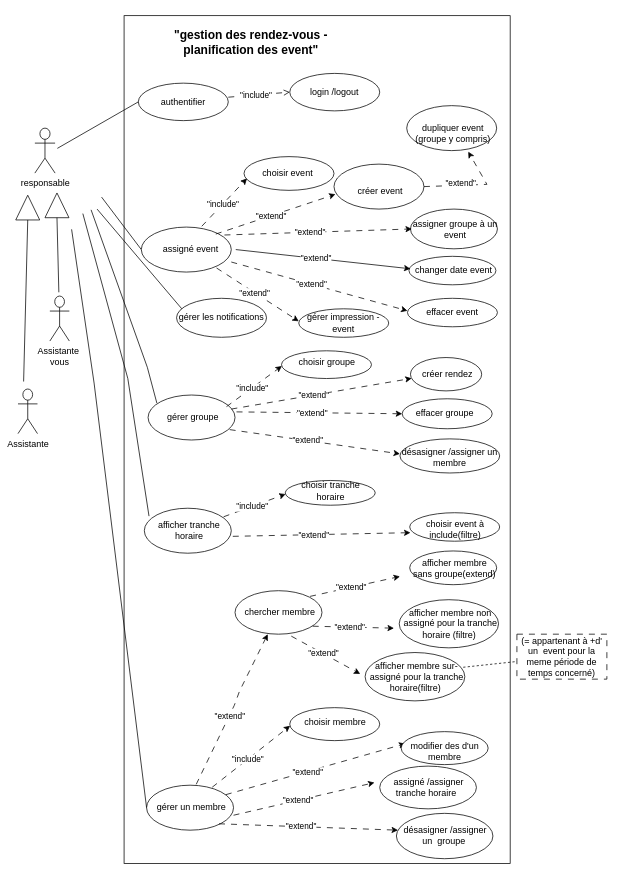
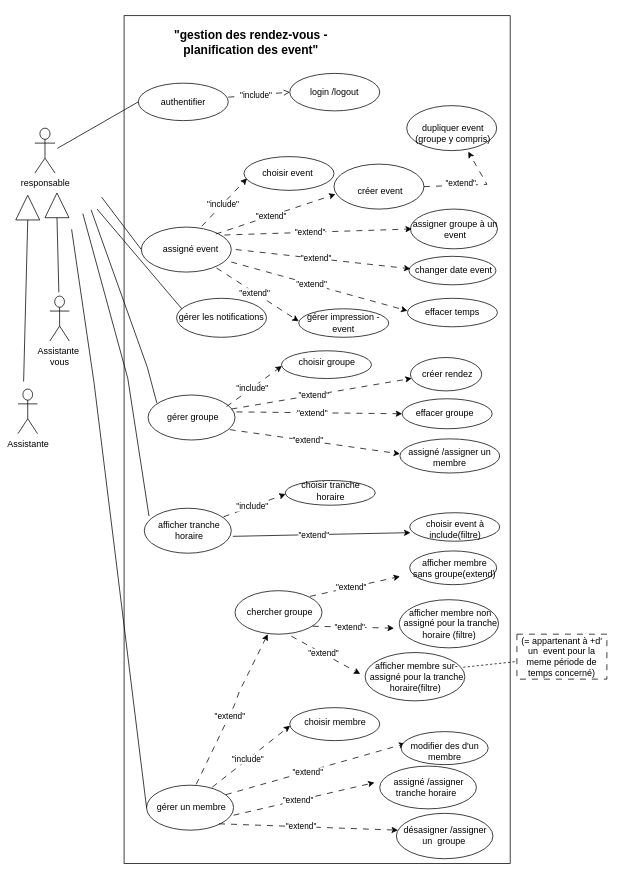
edge "assigné event" -> "changer date event": style solid -> dashed
node "effacer event": label "effacer event" -> "effacer temps"
node "désasigner /assigner un membre": label "désasigner /assigner un membre" -> "assigné /assigner un membre"
edge "afficher tranche horaire" -> "choisir event à include(filtre)": style dashed -> solid
node "chercher membre": label "chercher membre" -> "chercher groupe"
